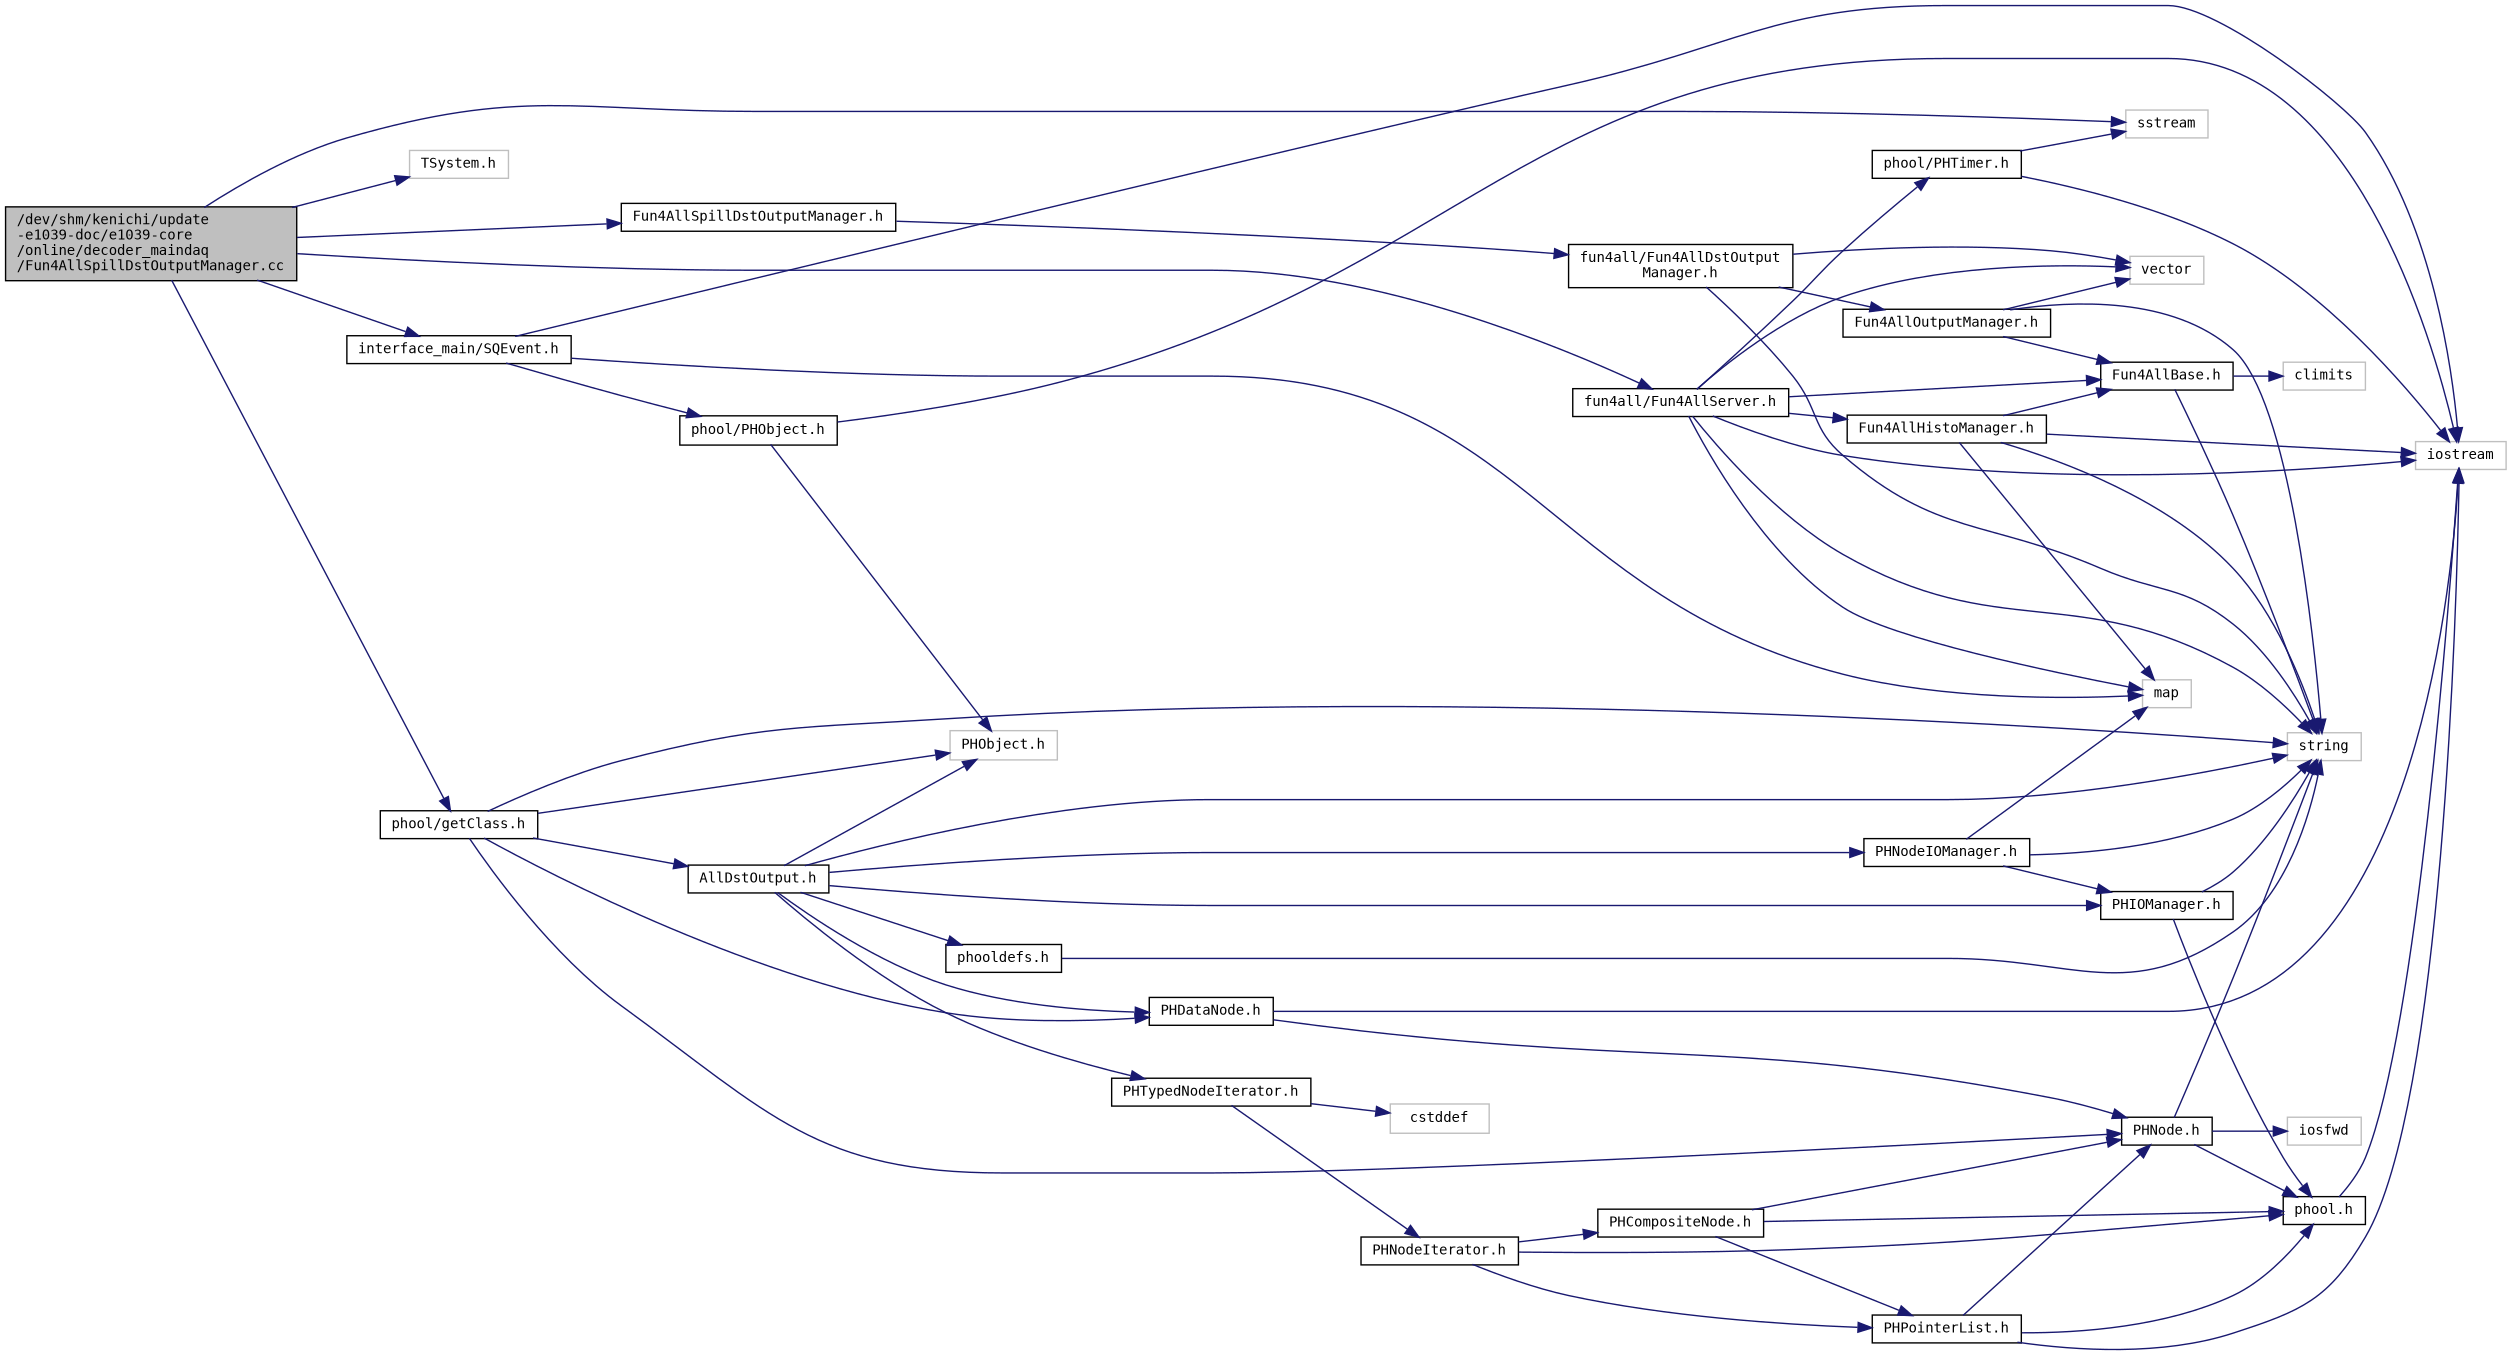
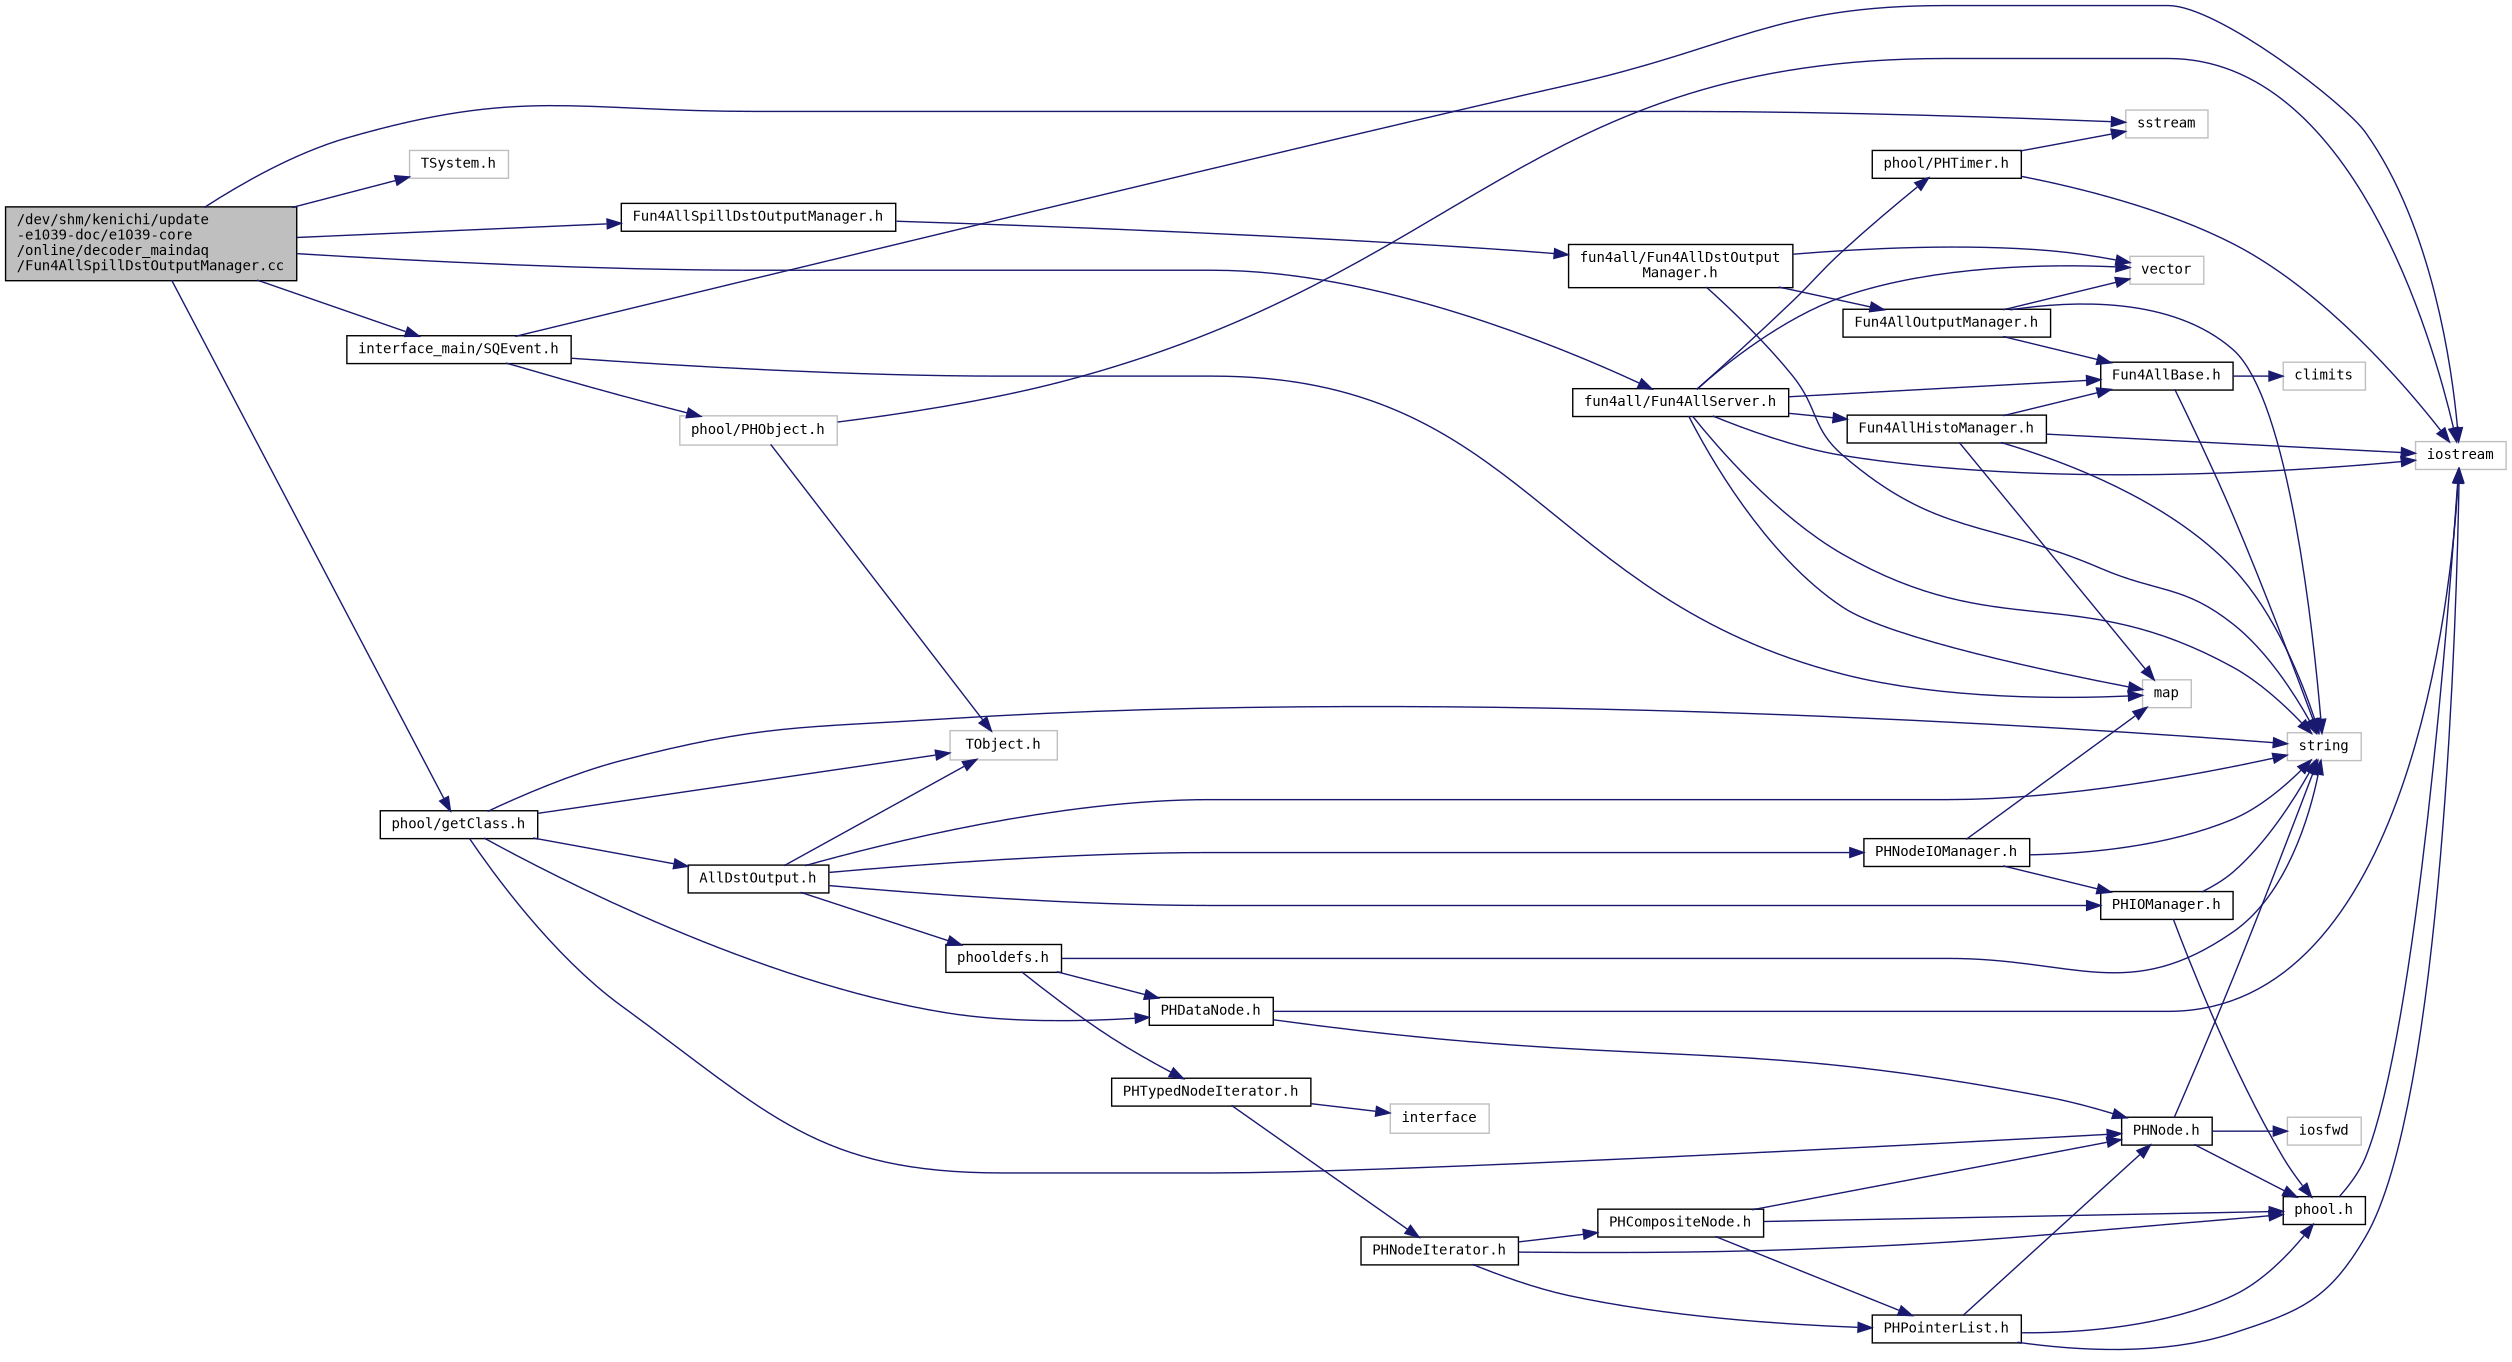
node "phool/PHObject.h": color black -> grey75
node "PHObject.h": label "PHObject.h" -> "TObject.h"
edge "AllDstOutput.h" -> "PHDataNode.h": now "phooldefs.h" -> "PHDataNode.h"
edge "AllDstOutput.h" -> "PHTypedNodeIterator.h": now "phooldefs.h" -> "PHTypedNodeIterator.h"
node "cstddef": label "cstddef" -> "interface"
